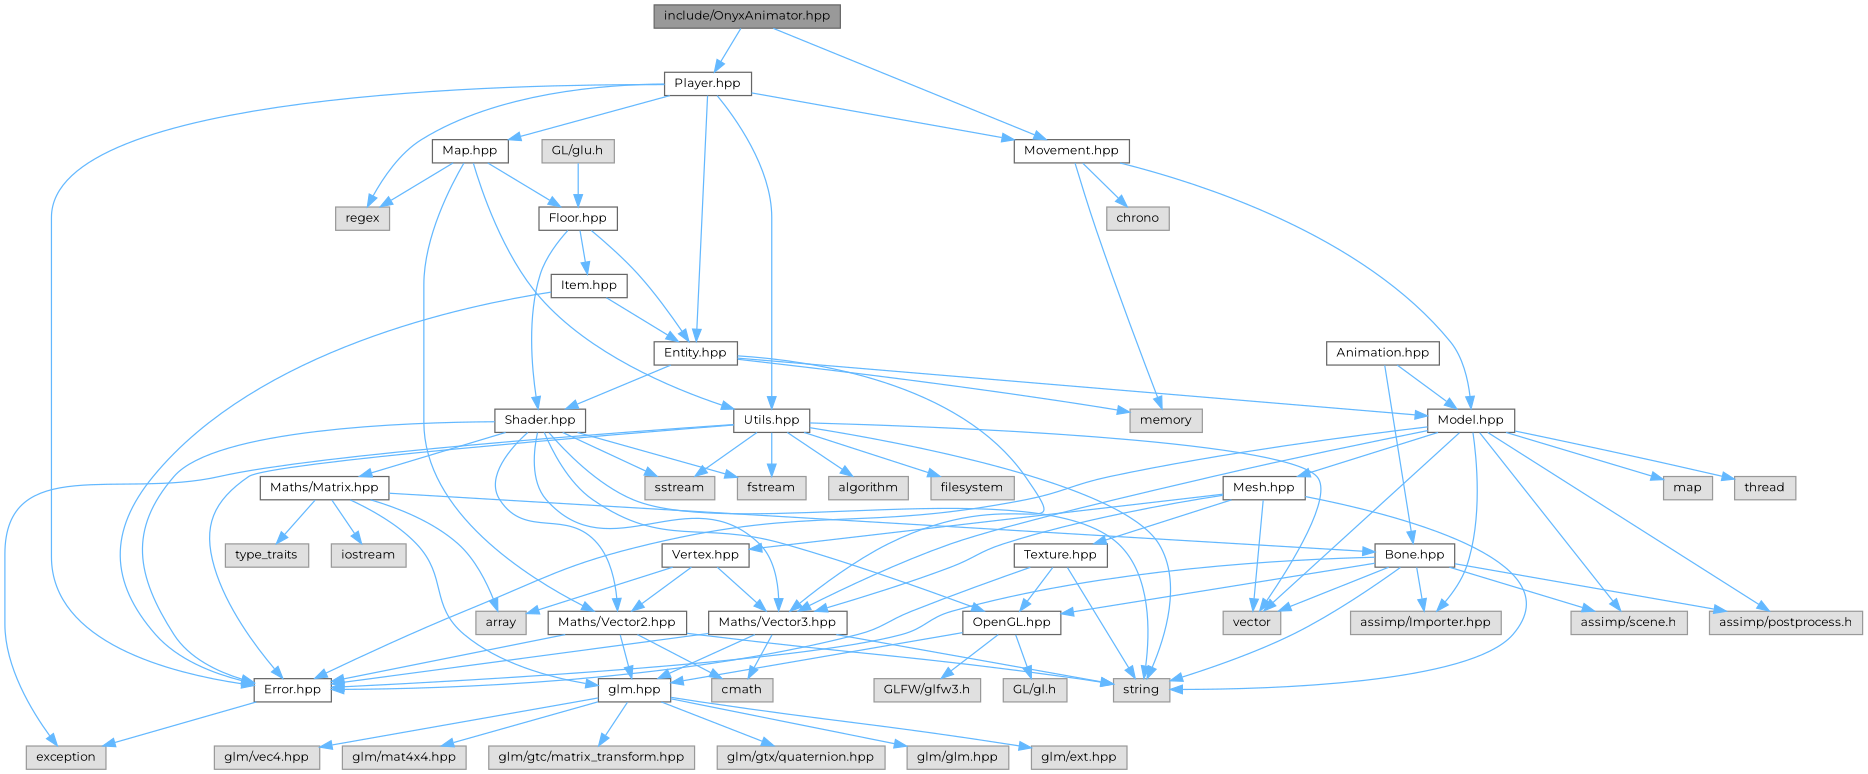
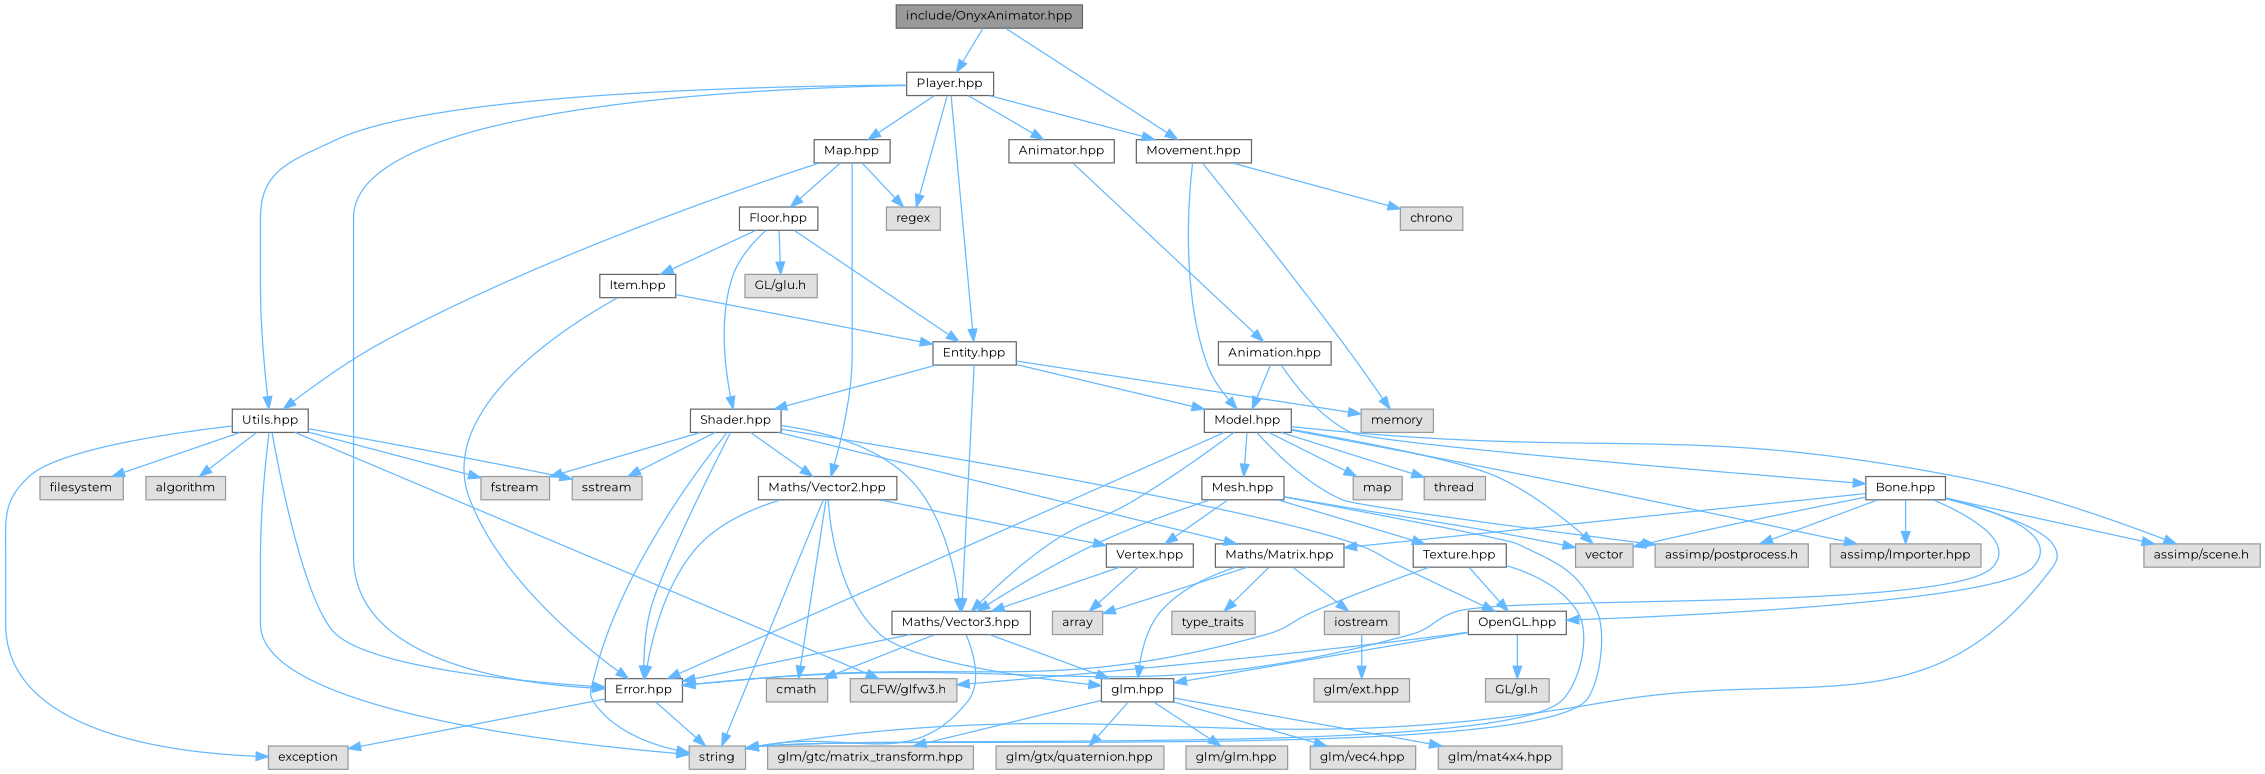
node "Animator.hpp": added
edge "GL/glu.h" -> "Floor.hpp": reversed
edge "Utils.hpp" -> "vector": now "Utils.hpp" -> "GLFW/glfw3.h"
edge "Maths/Matrix.hpp" -> "Bone.hpp": reversed
edge "Vertex.hpp" -> "Maths/Vector2.hpp": reversed
edge "Error.hpp" -> "string": added
edge "glm.hpp" -> "glm/ext.hpp": now "iostream" -> "glm/ext.hpp"
